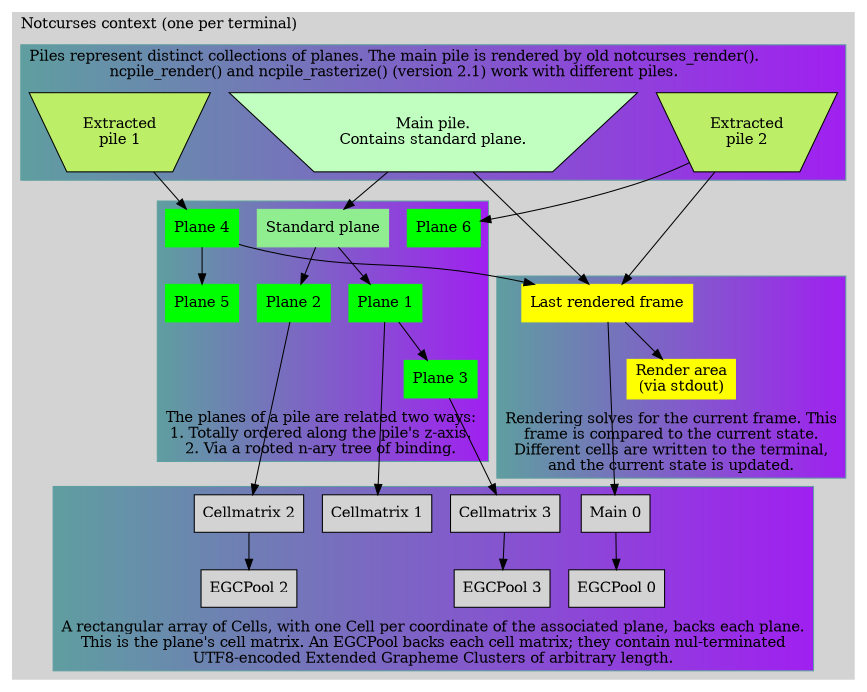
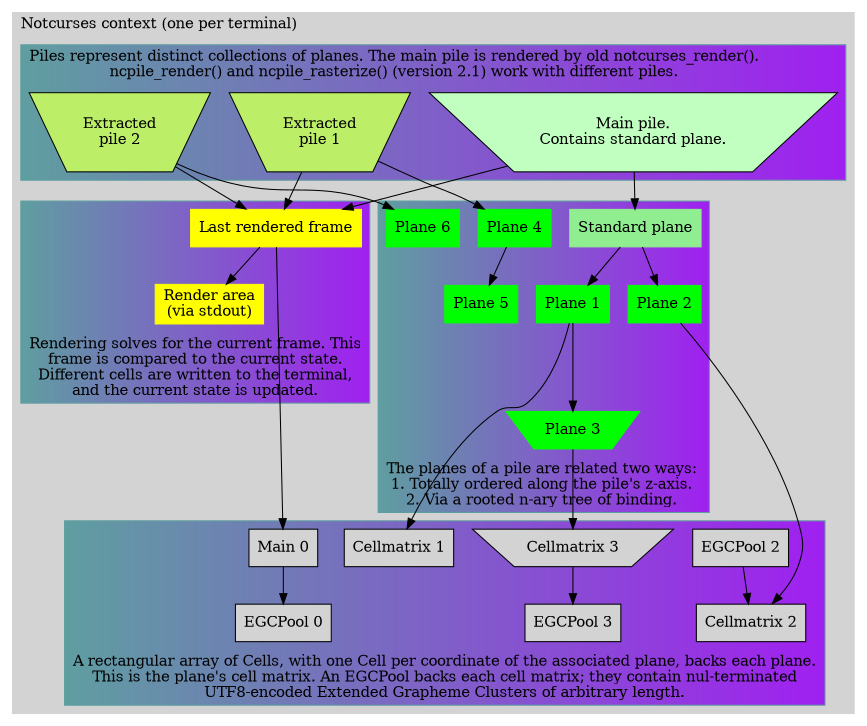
edge "Plane 4" -> "Last rendered frame": now "Extracted pile 1" -> "Last rendered frame"
node "Plane 3": shape box -> invtrapezium
node "Cellmatrix 3": shape box -> invtrapezium
edge "Cellmatrix 2" -> "EGCPool 2": reversed
